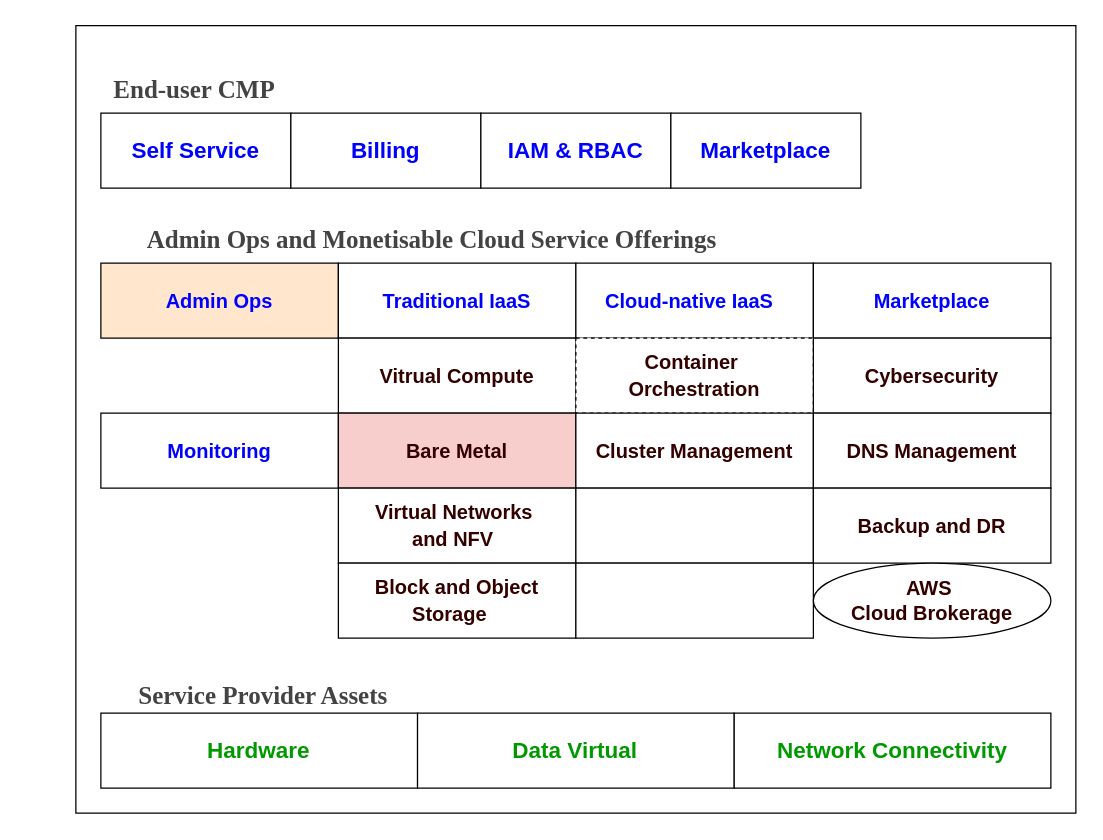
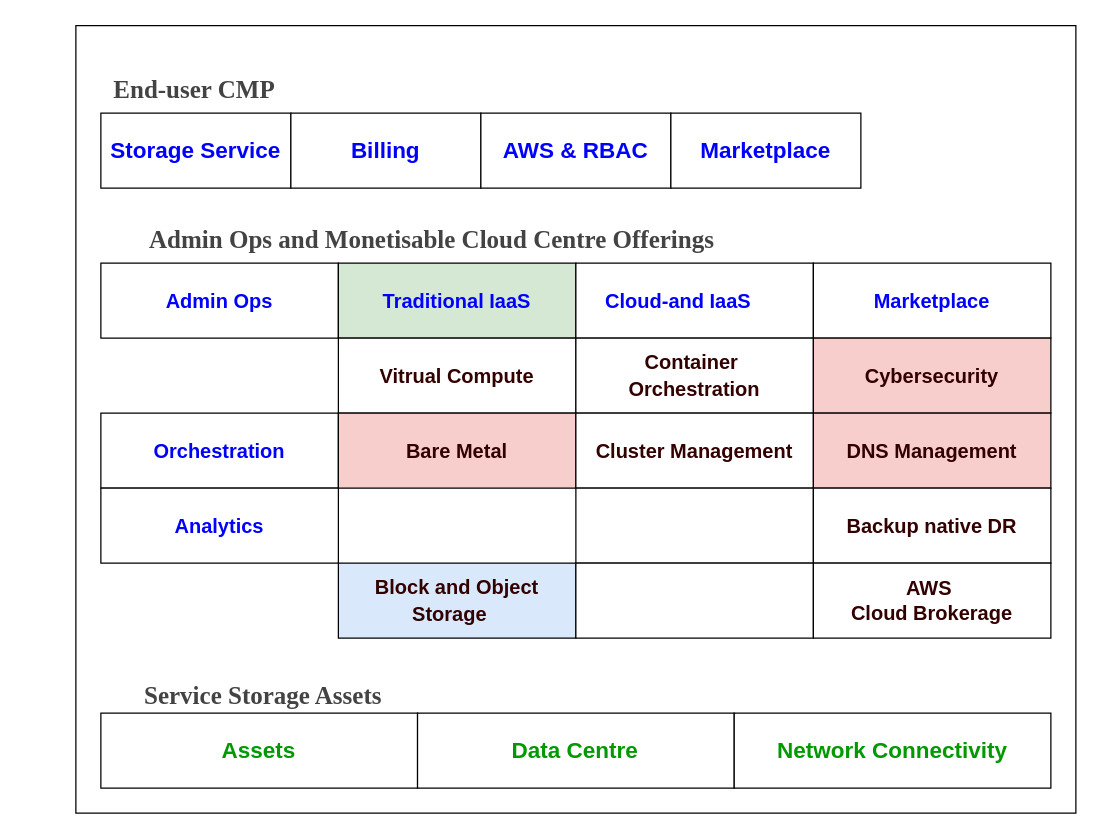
node "Self Service": label "Self Service" -> "Storage Service"
node "IAM & RBAC": label "IAM & RBAC" -> "AWS & RBAC"
node "Admin Ops and Monetisable Cloud Service Offerings": label "Admin Ops and Monetisable Cloud Service Offerings" -> "Admin Ops and Monetisable Cloud Centre Offerings"
node "Admin Ops": fillcolor #ffe6cc -> #ffffff
node "Traditional IaaS": fillcolor #ffffff -> #d5e8d4
node "Cloud-native IaaS": label "Cloud-native IaaS" -> "Cloud-and IaaS"
node "Container Orchestration": style dashed -> solid
node "Cybersecurity": fillcolor #ffffff -> #f8cecc
node "Monitoring": label "Monitoring" -> "Orchestration"
node "DNS Management": fillcolor #ffffff -> #f8cecc
node "Analytics": added
node "Virtual Networks and NFV": removed
node "Backup and DR": label "Backup and DR" -> "Backup native DR"
node "Block and Object Storage": fillcolor #ffffff -> #dae8fc
node "AWS Cloud Brokerage": shape ellipse -> rectangle
node "Service Provider Assets": label "Service Provider Assets" -> "Service Storage Assets"
node "Hardware": label "Hardware" -> "Assets"
node "Data Virtual": label "Data Virtual" -> "Data Centre"
